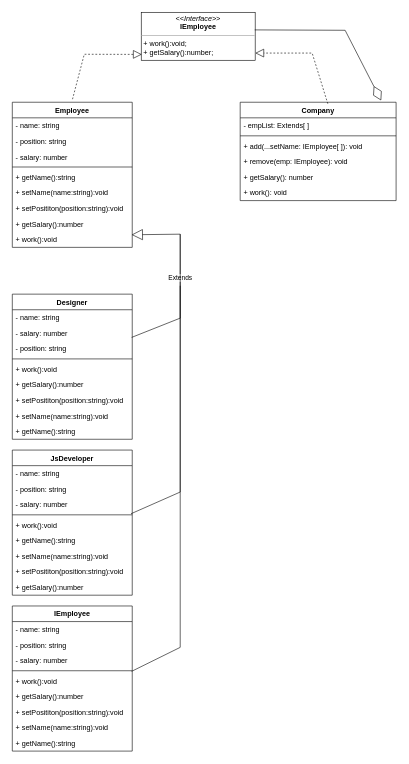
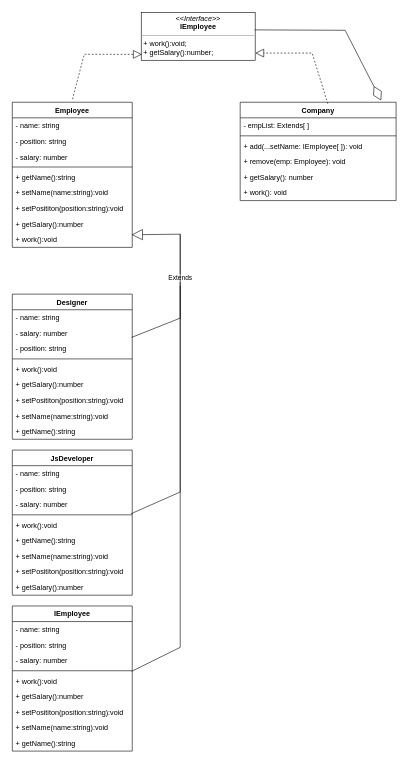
node "+ remove(emp: IEmployee): void": label "+ remove(emp: IEmployee): void" -> "+ remove(emp: Employee): void"
